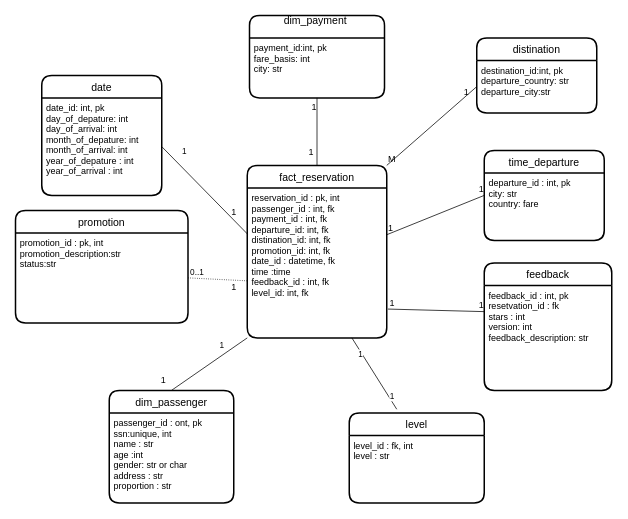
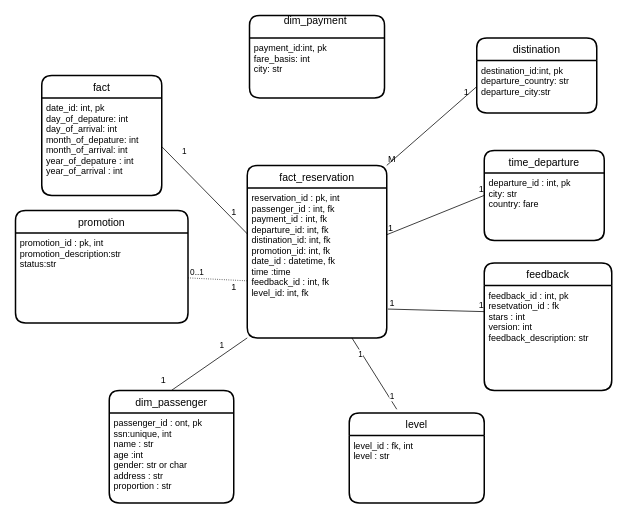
node "date": label "date" -> "fact"
edge "payment_id:int, pk fare_basis: int city: str" -- "fact_reservation": removed, labels "1", "1"
